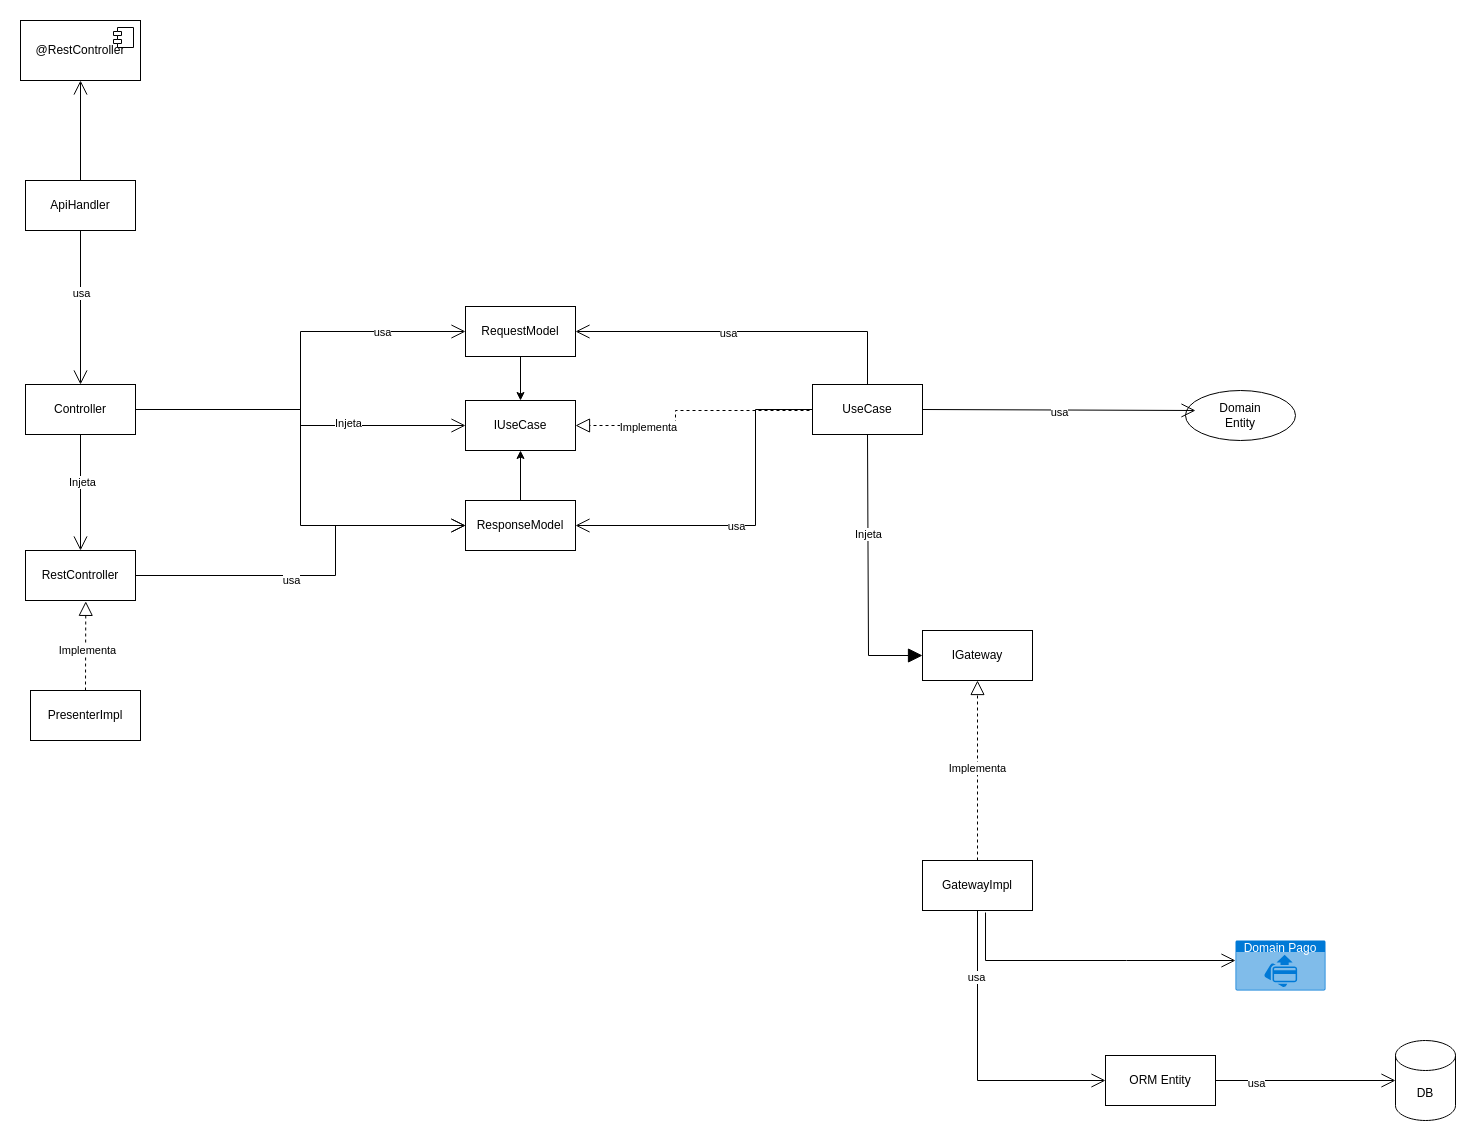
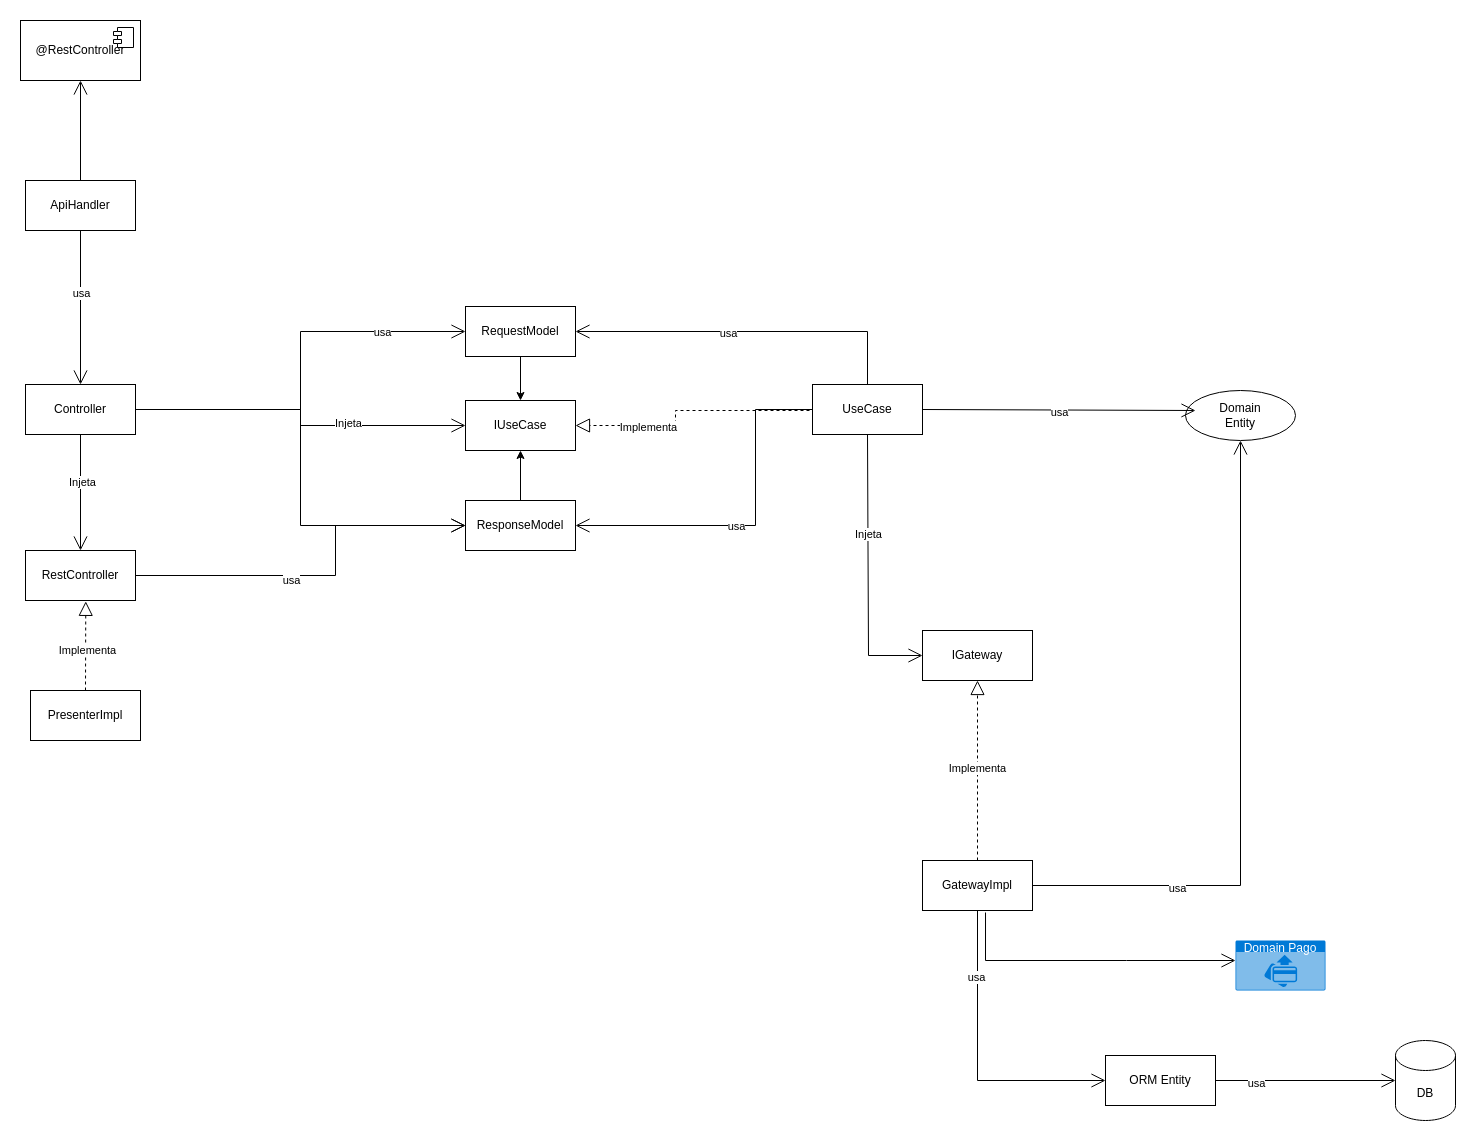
edge "UseCase" -> "IGateway": arrowhead block -> open
edge "GatewayImpl" -> "Domain Entity": added, label "usa"
